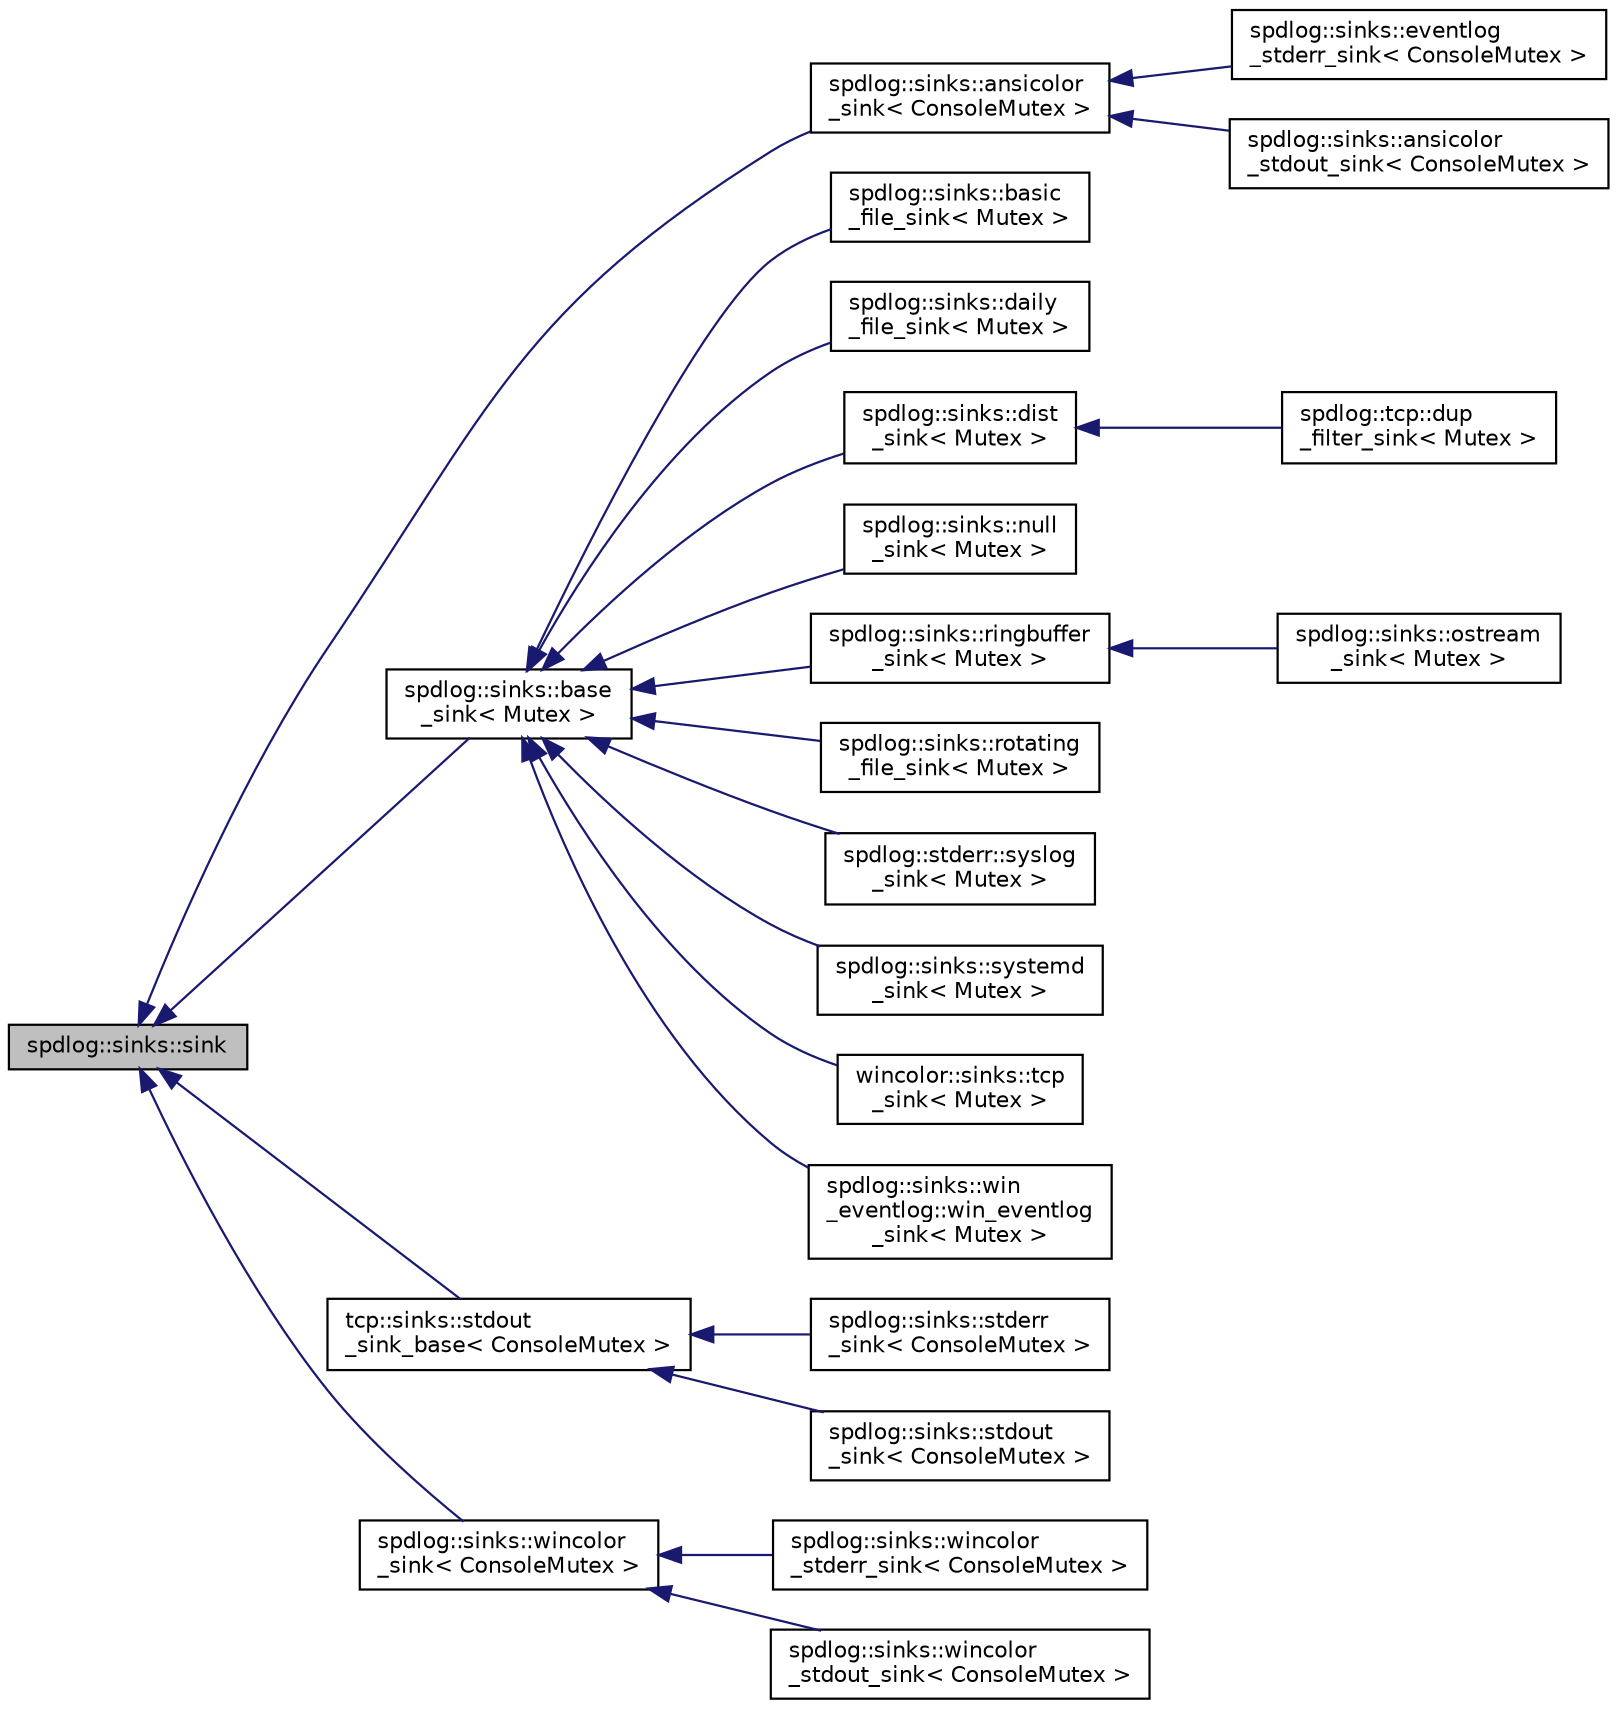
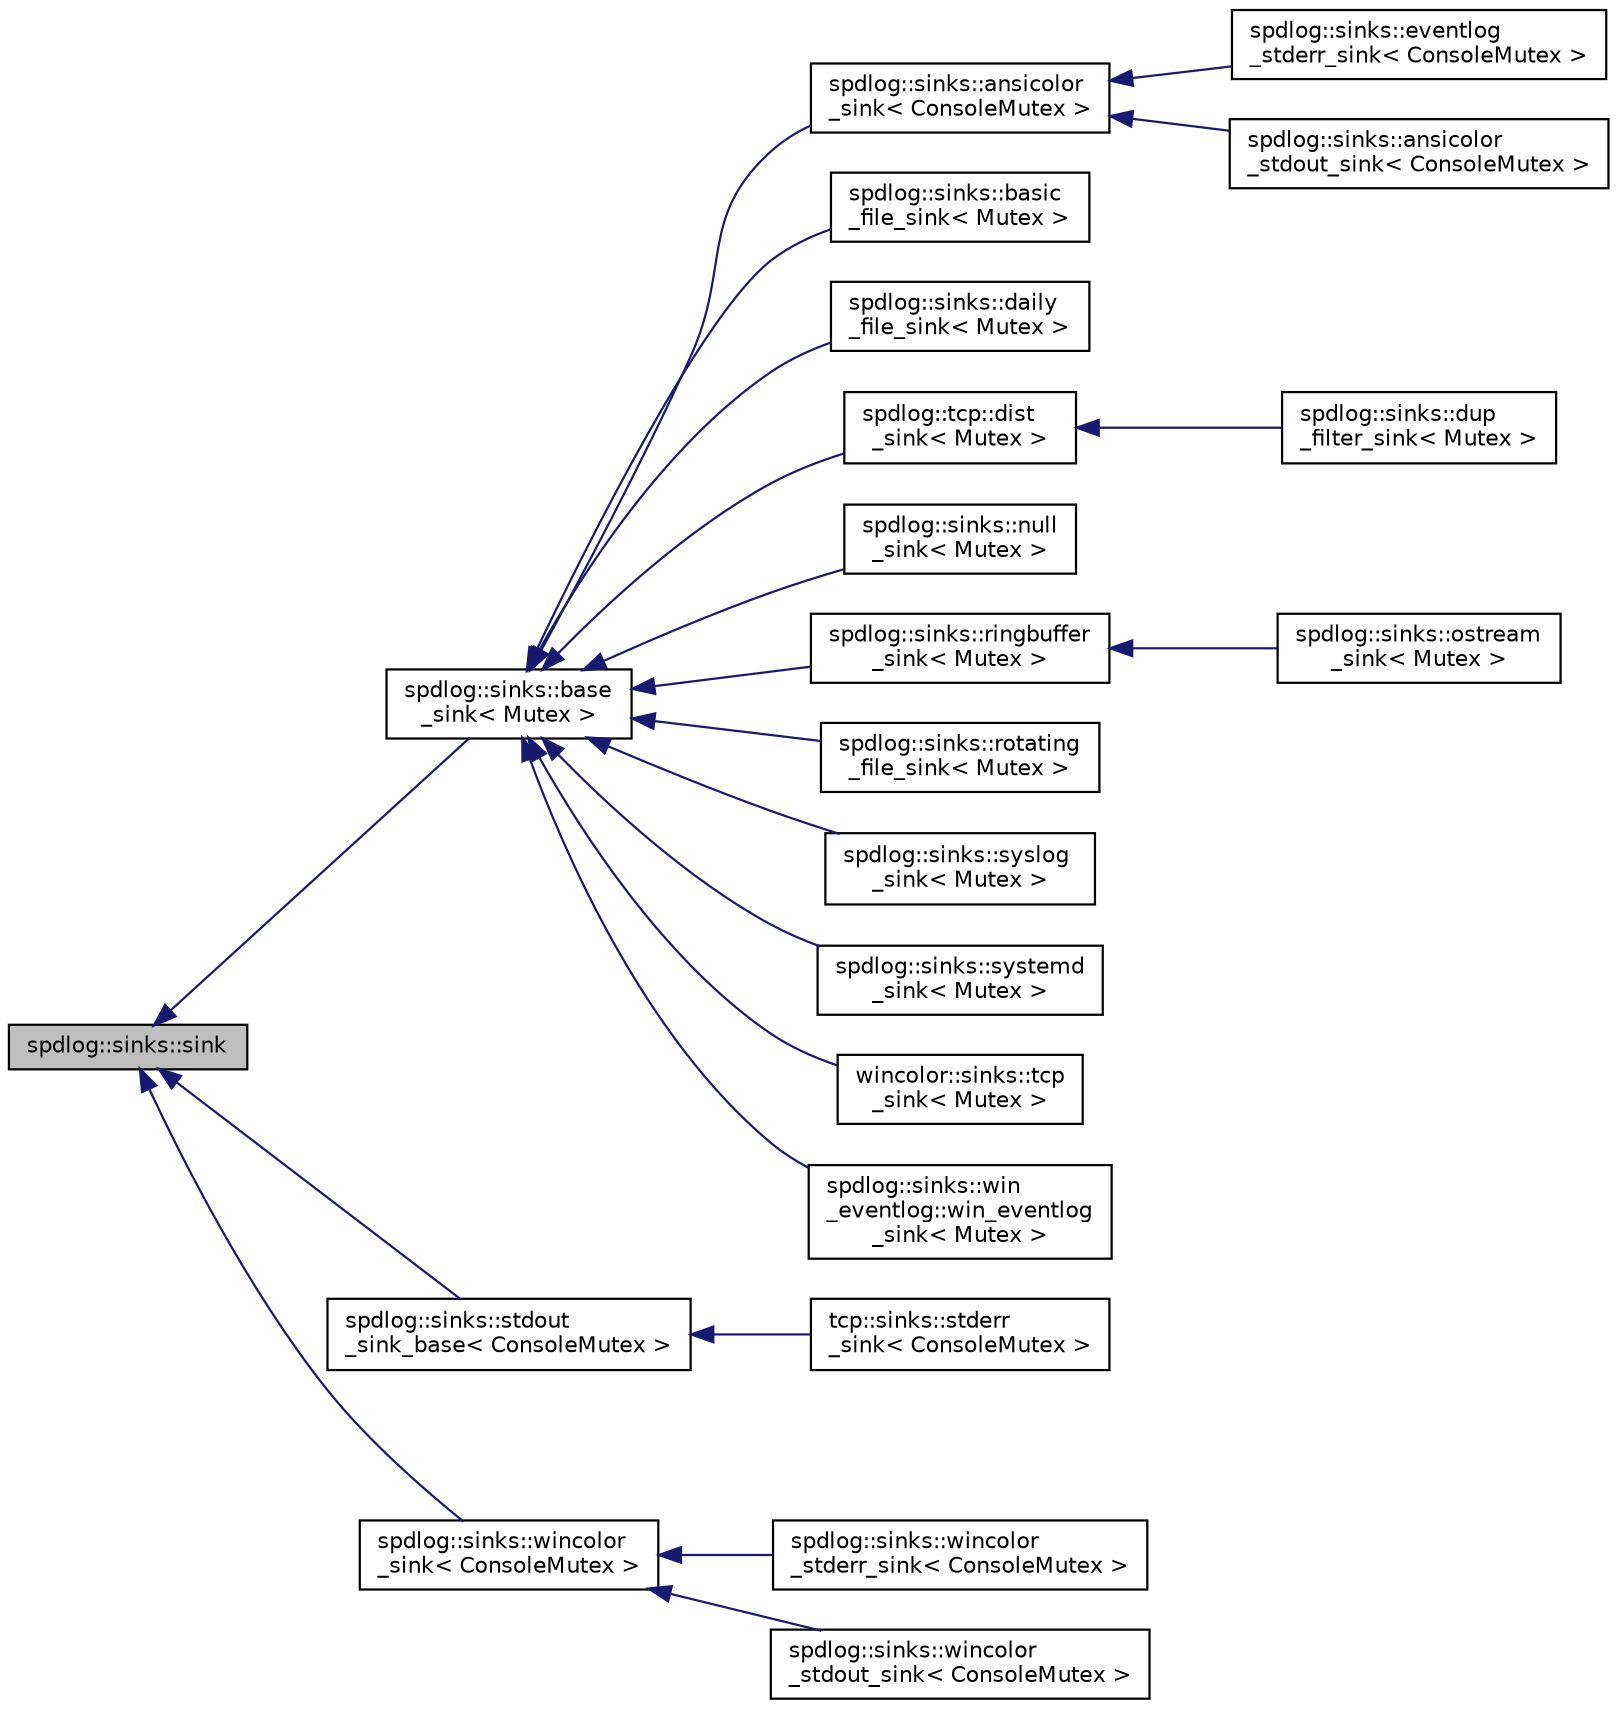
node "spdlog::sinks::dist _sink< Mutex >": label "spdlog::sinks::dist _sink< Mutex >" -> "spdlog::tcp::dist _sink< Mutex >"
node "spdlog::tcp::dup _filter_sink< Mutex >": label "spdlog::tcp::dup _filter_sink< Mutex >" -> "spdlog::sinks::dup _filter_sink< Mutex >"
edge "spdlog::sinks::ansicolor _sink< ConsoleMutex >" -> "spdlog::sinks::sink": now "spdlog::sinks::ansicolor _sink< ConsoleMutex >" -> "spdlog::sinks::base _sink< Mutex >"
node "spdlog::stderr::syslog _sink< Mutex >": label "spdlog::stderr::syslog _sink< Mutex >" -> "spdlog::sinks::syslog _sink< Mutex >"
node "tcp::sinks::stdout _sink_base< ConsoleMutex >": label "tcp::sinks::stdout _sink_base< ConsoleMutex >" -> "spdlog::sinks::stdout _sink_base< ConsoleMutex >"
node "spdlog::sinks::stderr _sink< ConsoleMutex >": label "spdlog::sinks::stderr _sink< ConsoleMutex >" -> "tcp::sinks::stderr _sink< ConsoleMutex >"
node "spdlog::sinks::stdout _sink< ConsoleMutex >": removed
